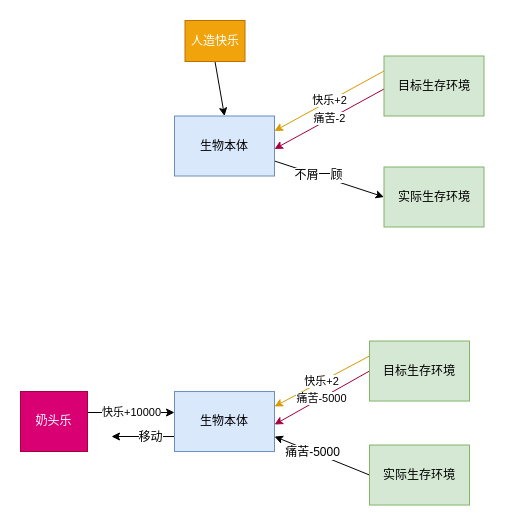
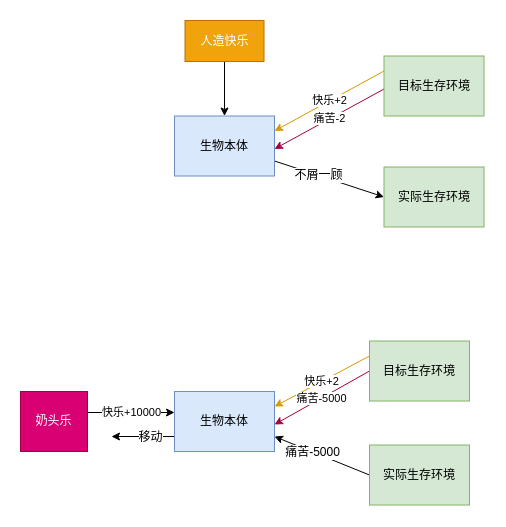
node "人造快乐": size 60x41 -> 79x41
